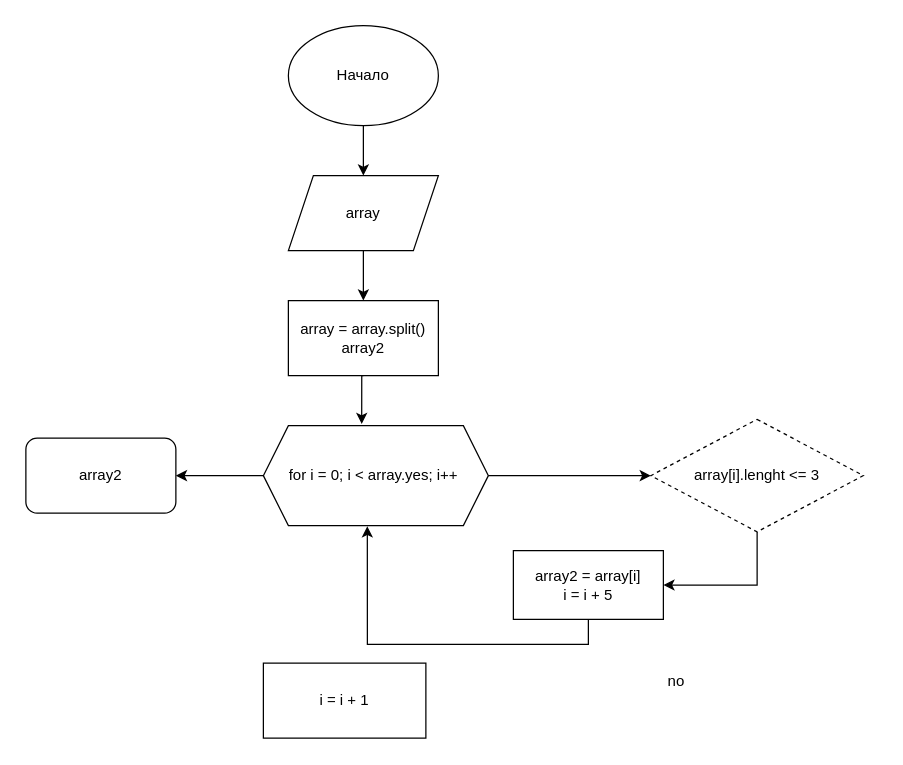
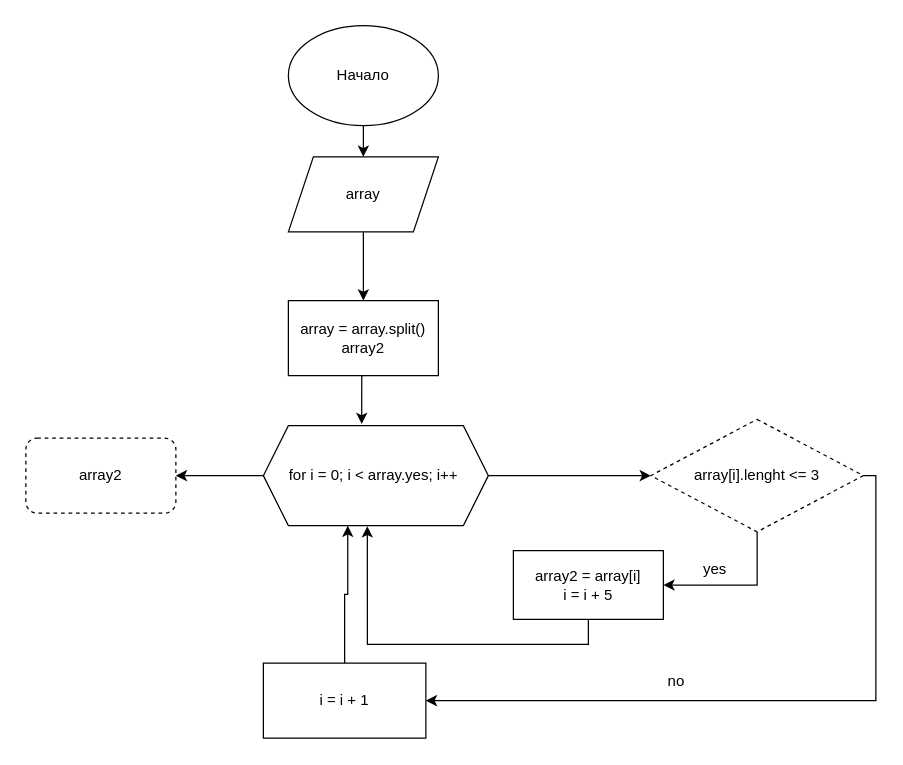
node "array": moved (363, 213) -> (363, 194)
node "array2": style solid -> dashed
node "yes": added
edge "i = i + 1" -> "for i = 0; i < array.yes; i++": added
edge "array[i].lenght <= 3" -> "i = i + 1": added
